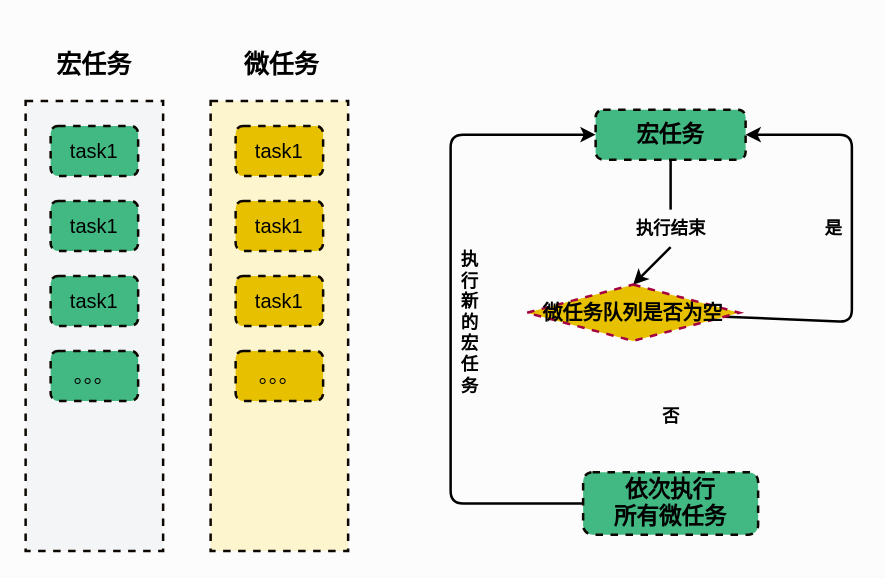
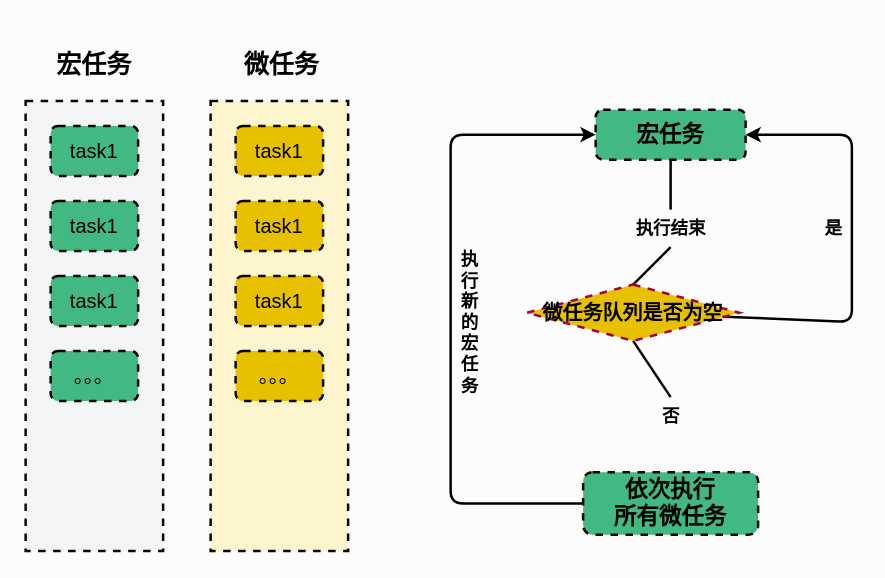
edge "执行结束" -> "微任务队列是否为空": arrowhead classic -> none
edge "微任务队列是否为空" -- "否": added
